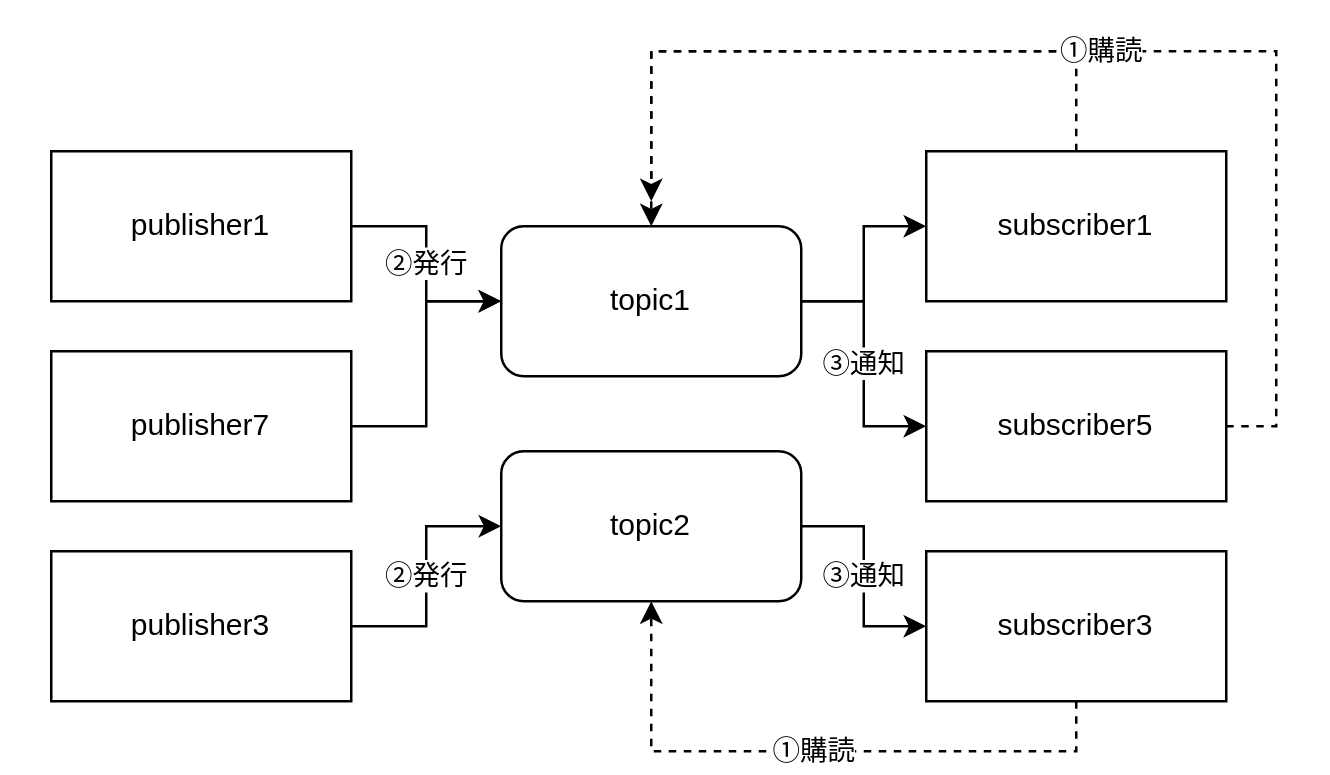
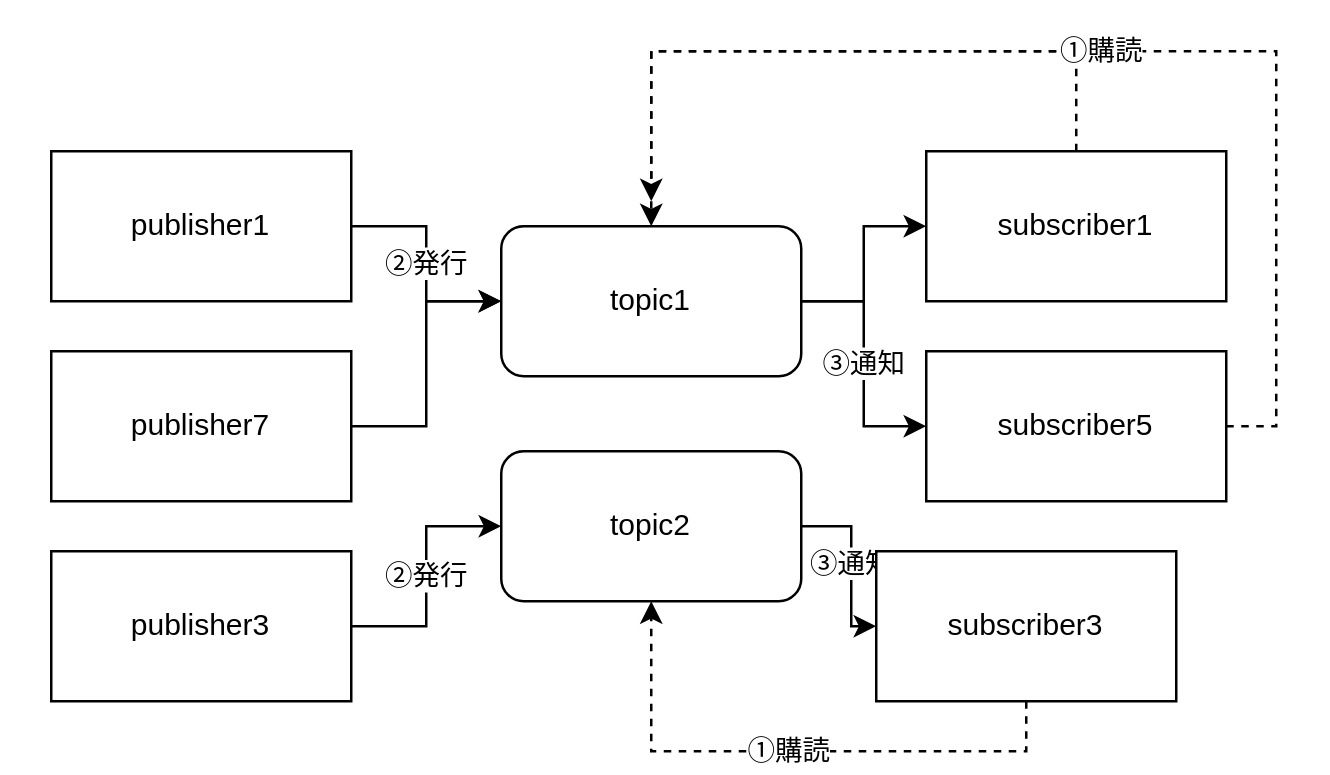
node "subscriber3": moved (1076, 626) -> (1026, 626)
